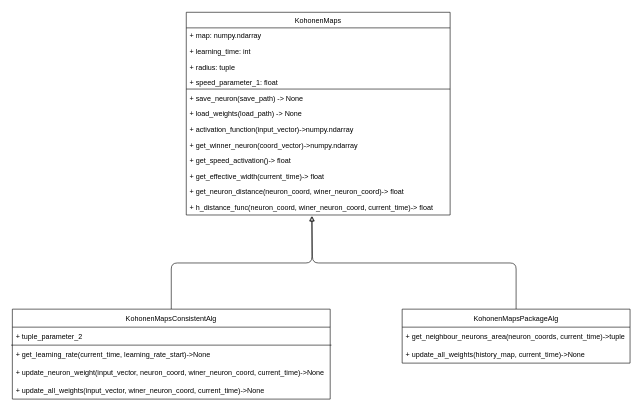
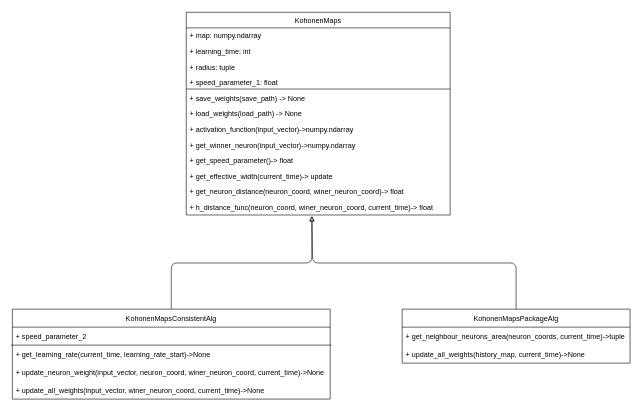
node "+ save_neuron(save_path) -> None": label "+ save_neuron(save_path) -> None" -> "+ save_weights(save_path) -> None"
node "+ get_winner_neuron(coord_vector)->numpy.ndarray": label "+ get_winner_neuron(coord_vector)->numpy.ndarray" -> "+ get_winner_neuron(input_vector)->numpy.ndarray"
node "+ get_speed_activation()-> float": label "+ get_speed_activation()-> float" -> "+ get_speed_parameter()-> float"
node "+ get_effective_width(current_time)-> float": label "+ get_effective_width(current_time)-> float" -> "+ get_effective_width(current_time)-> update"
node "+ tuple_parameter_2": label "+ tuple_parameter_2" -> "+ speed_parameter_2"
